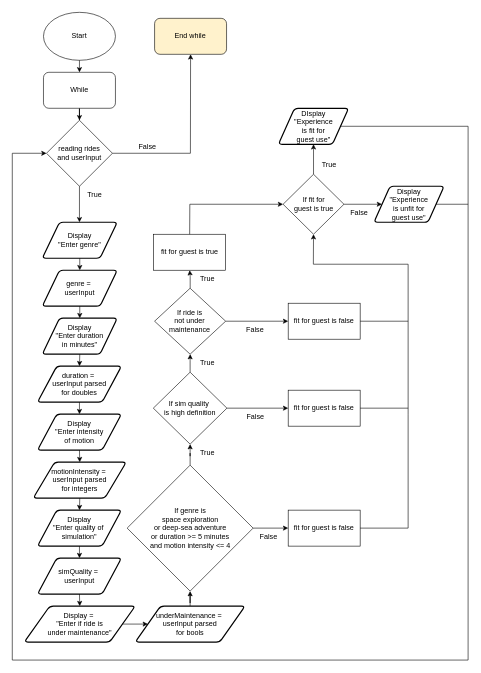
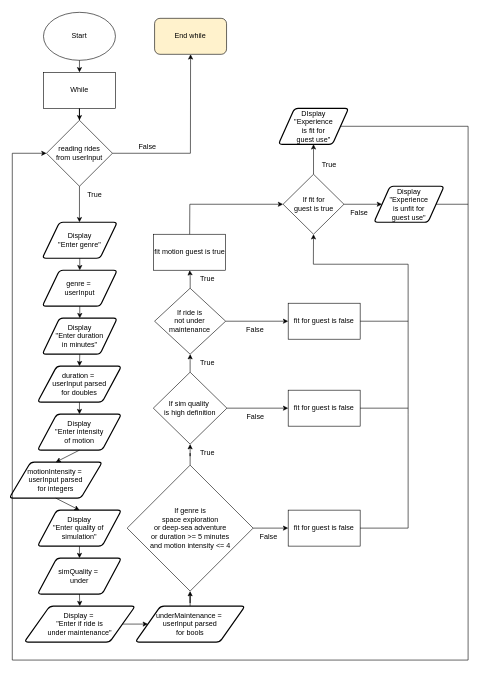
node "While": shape rounded rectangle -> rectangle
node "reading rides and userInput": label "reading rides and userInput" -> "reading rides from userInput"
node "fit for guest is true": label "fit for guest is true" -> "fit motion guest is true"
node "motionIntensity = userInput parsed for integers": moved (80, 480) -> (56, 480)
node "simQuality = userInput": label "simQuality = userInput" -> "simQuality = under"
